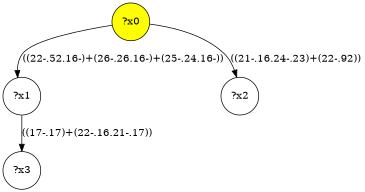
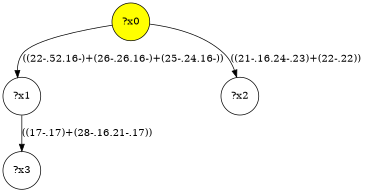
edge "?x0" -> "?x2": label "((21-.16.24-.23)+(22-.92))" -> "((21-.16.24-.23)+(22-.22))"
edge "?x1" -> "?x3": label "((17-.17)+(22-.16.21-.17))" -> "((17-.17)+(28-.16.21-.17))"
